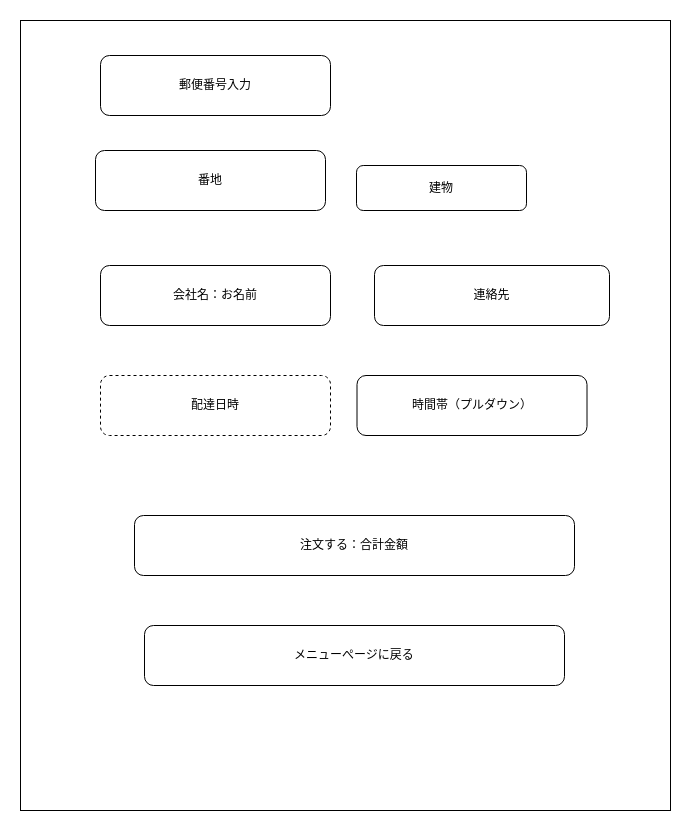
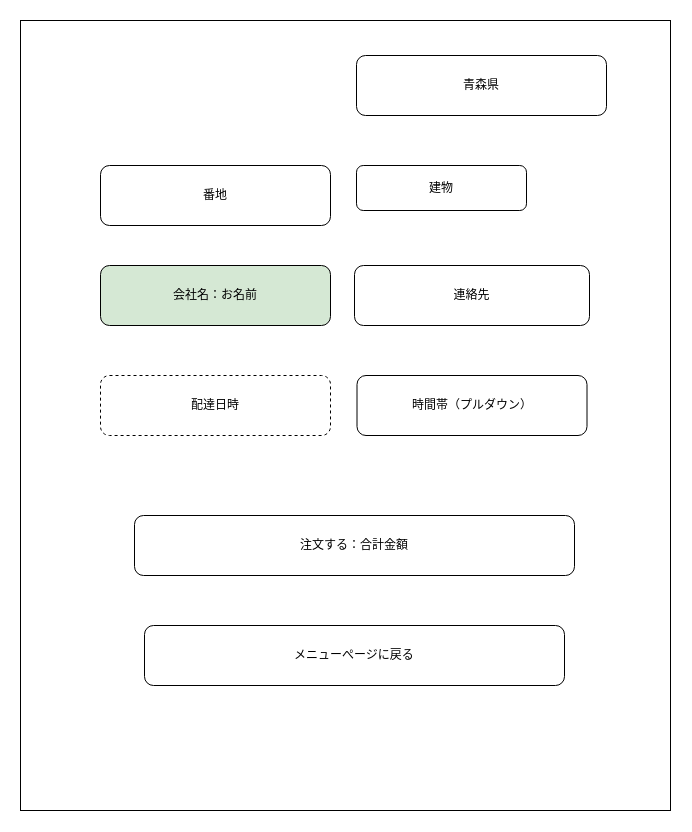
node "郵便番号入力": removed
node "青森県": added
node "番地": moved (211, 181) -> (216, 196)
node "会社名：お名前": fillcolor #ffffff -> #d5e8d4
node "連絡先": moved (492, 296) -> (472, 296)
